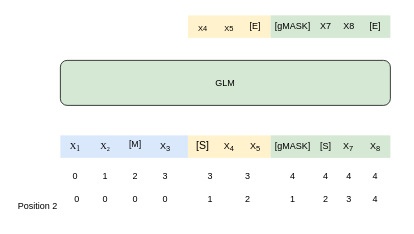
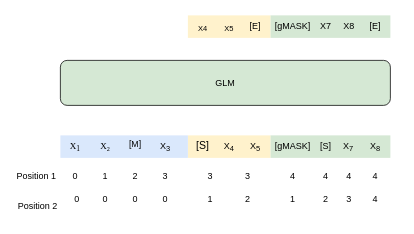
node "Position 1": added
